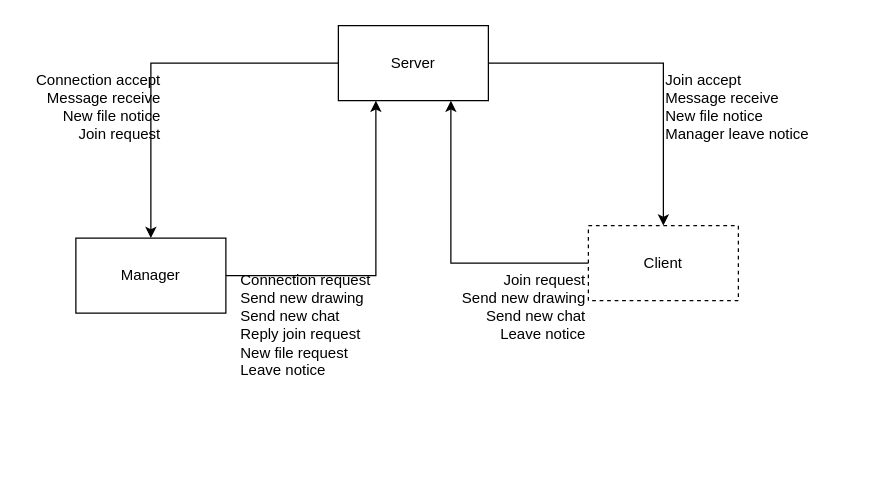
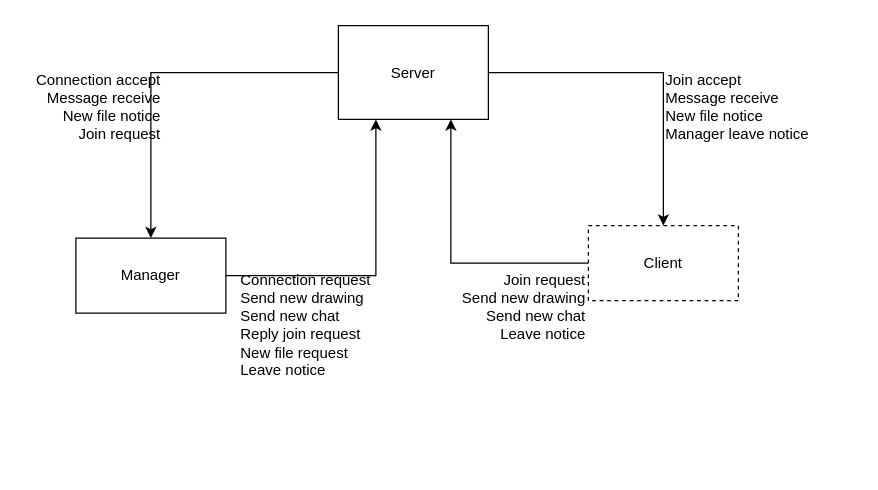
node "Server": size 150x75 -> 150x94
